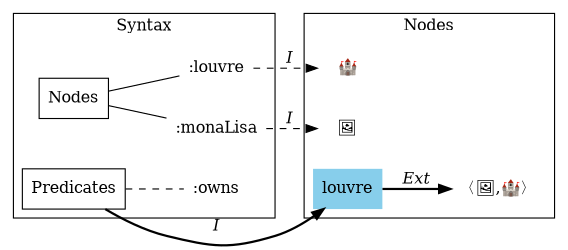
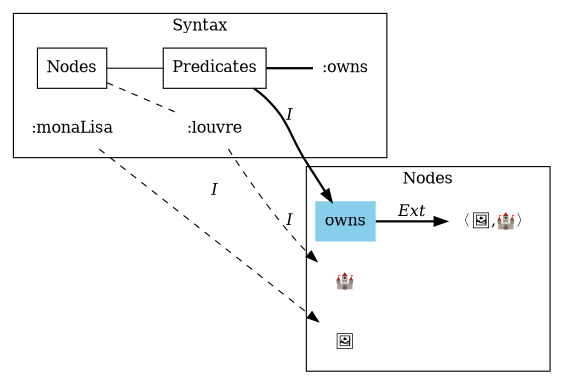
edge ":louvre" -- "Nodes": style solid -> dashed
edge "Nodes" -- ":monaLisa": now "Nodes" -- "Predicates"
edge "Predicates" -- ":owns": style dashed -> bold
node "louvre": label "louvre" -> "owns"
